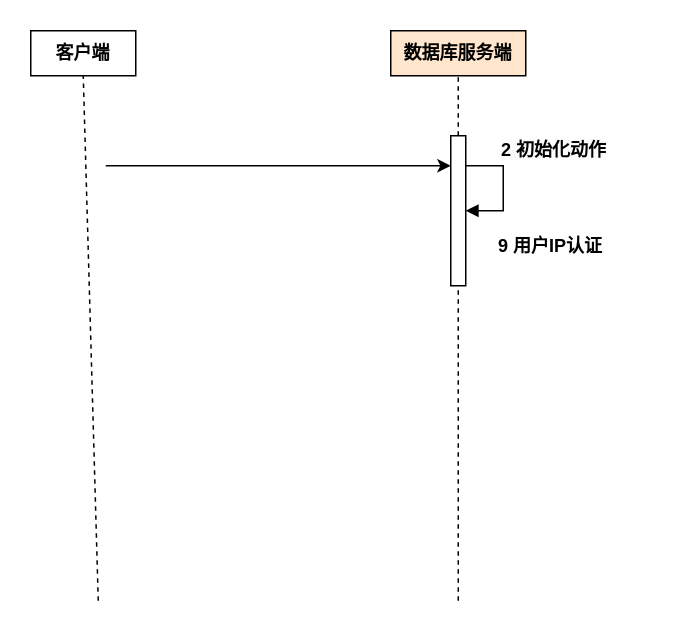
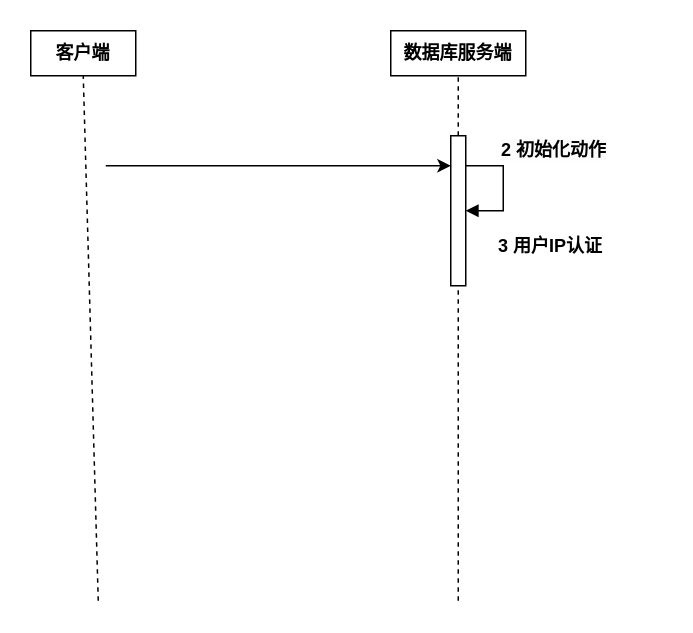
node "数据库服务端": fillcolor #ffe6cc -> #ffffff
node "9 用户IP认证": label "9 用户IP认证" -> "3 用户IP认证"
